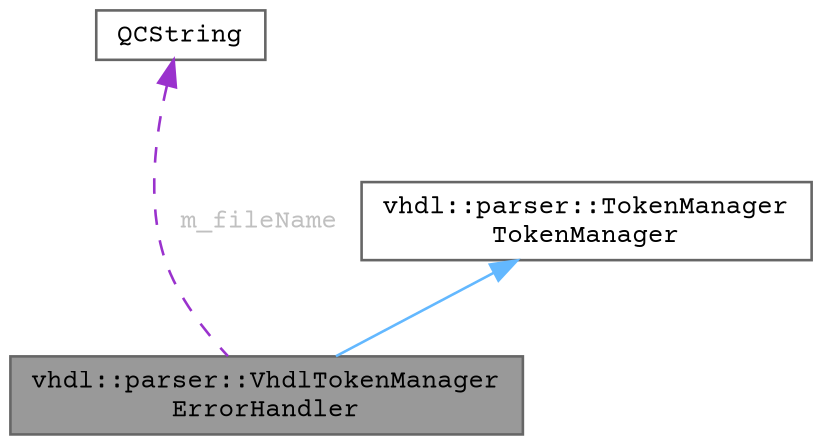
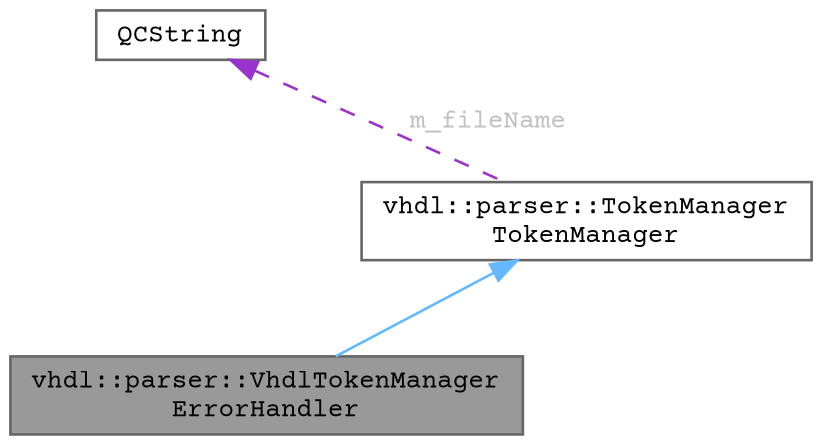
edge "vhdl::parser::VhdlTokenManager ErrorHandler" -> "QCString": now "vhdl::parser::TokenManager TokenManager" -> "QCString"
